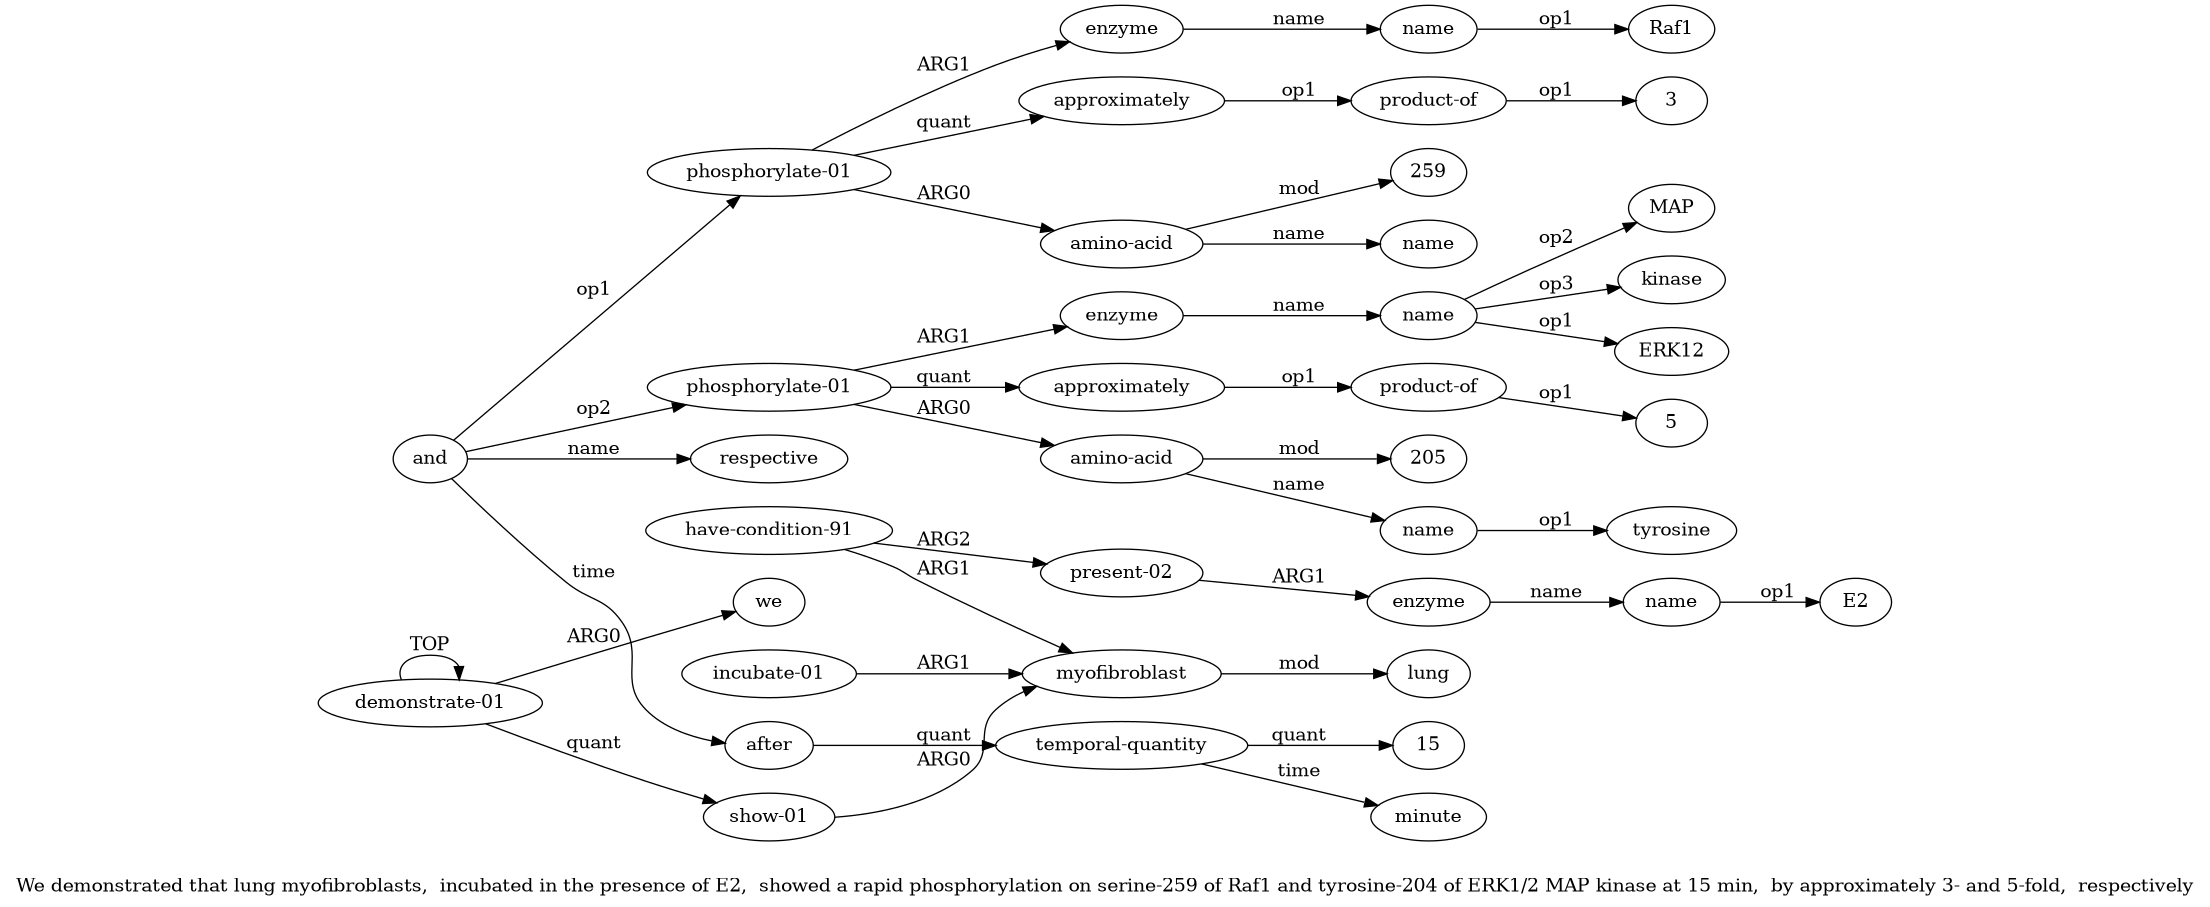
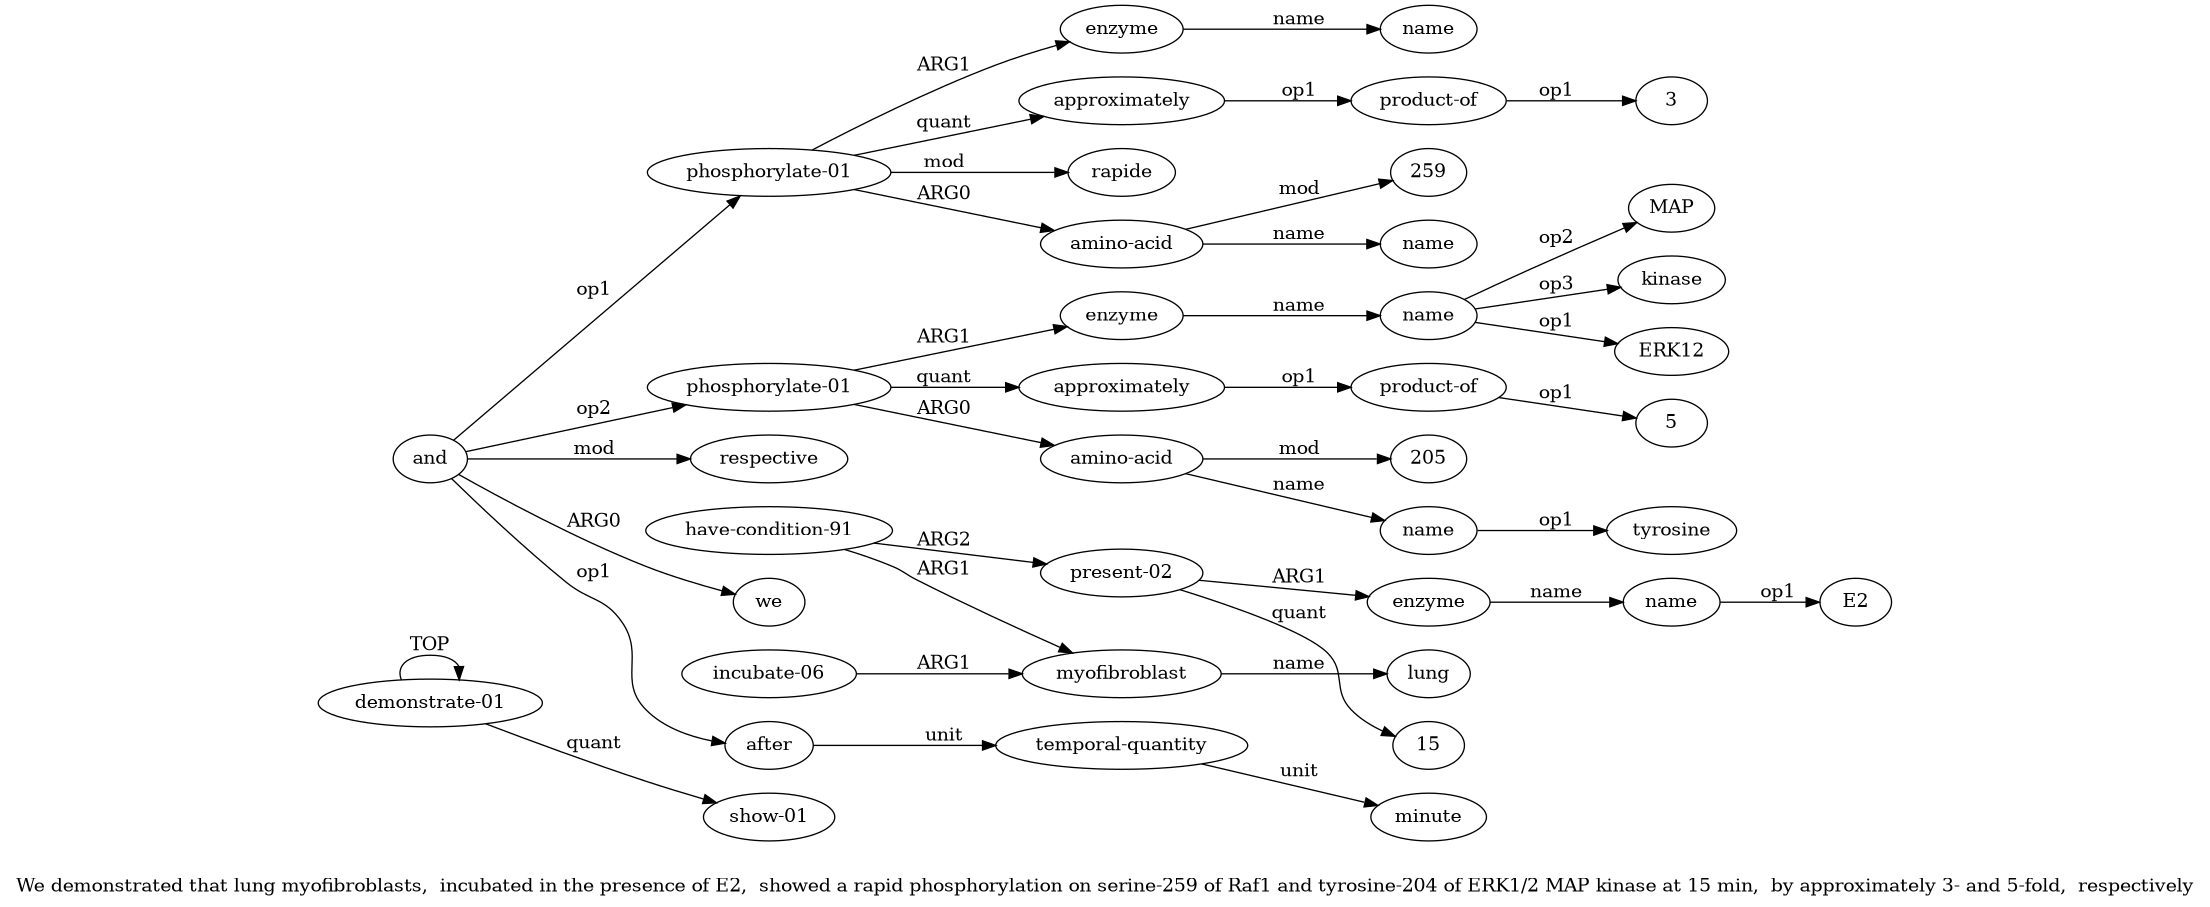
node "Raf1": removed
node "rapide": added
edge "and" -> "respective": label "name" -> "mod"
edge "and" -> "after": label "time" -> "op1"
edge "demonstrate-01" -> "we": now "and" -> "we"
edge "myofibroblast" -> "lung": label "mod" -> "name"
node "incubate-01": label "incubate-01" -> "incubate-06"
edge "after" -> "temporal-quantity": label "quant" -> "unit"
edge "temporal-quantity" -> "15": now "present-02" -> "15"
edge "temporal-quantity" -> "minute": label "time" -> "unit"
edge "show-01" -> "myofibroblast": removed, label "ARG0"
